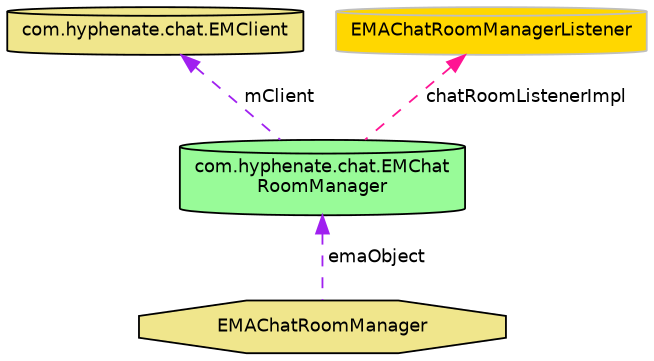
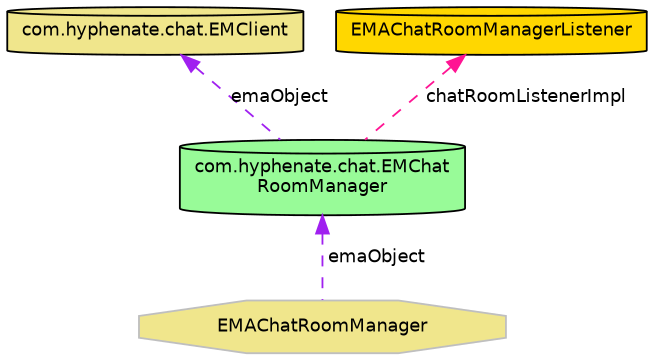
node "EMAChatRoomManagerListener": color grey75 -> black
edge "com.hyphenate.chat.EMChat RoomManager" -> "com.hyphenate.chat.EMClient": label " mClient" -> " emaObject"
node "EMAChatRoomManager": color black -> grey75
